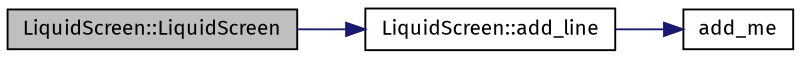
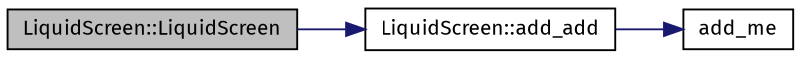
node "LiquidScreen::add_line": label "LiquidScreen::add_line" -> "LiquidScreen::add_add"
